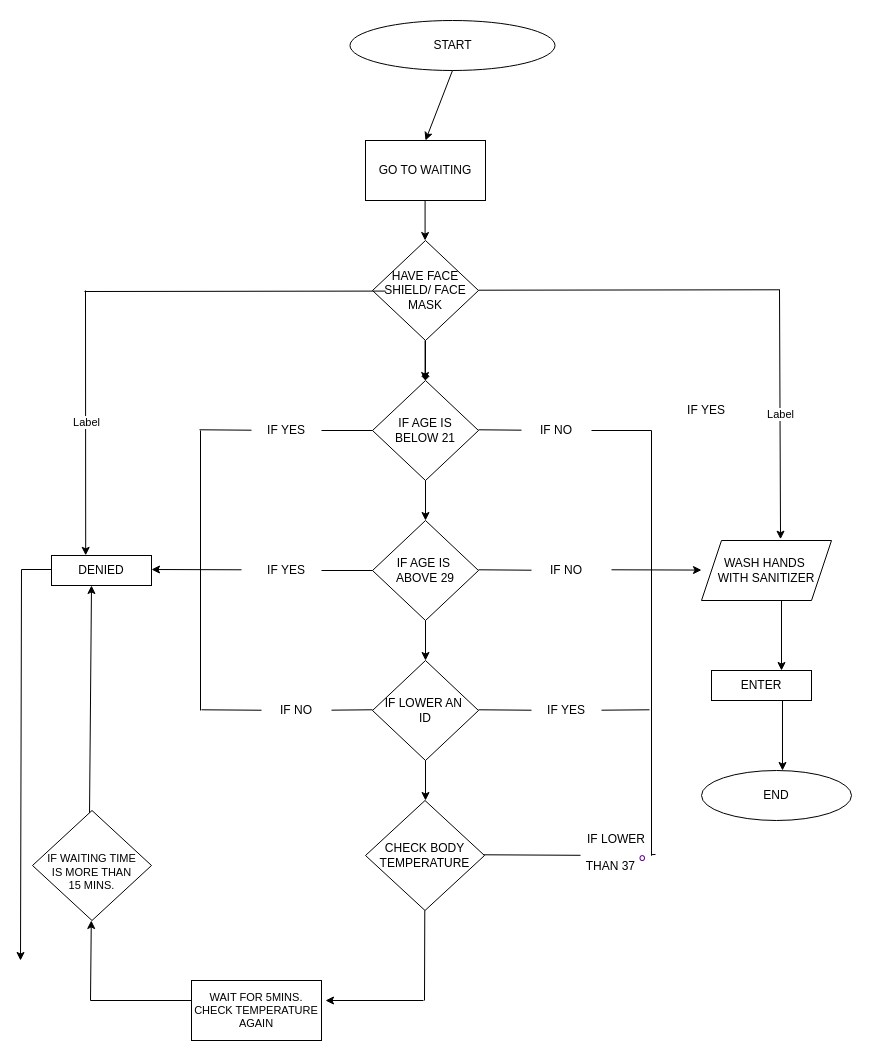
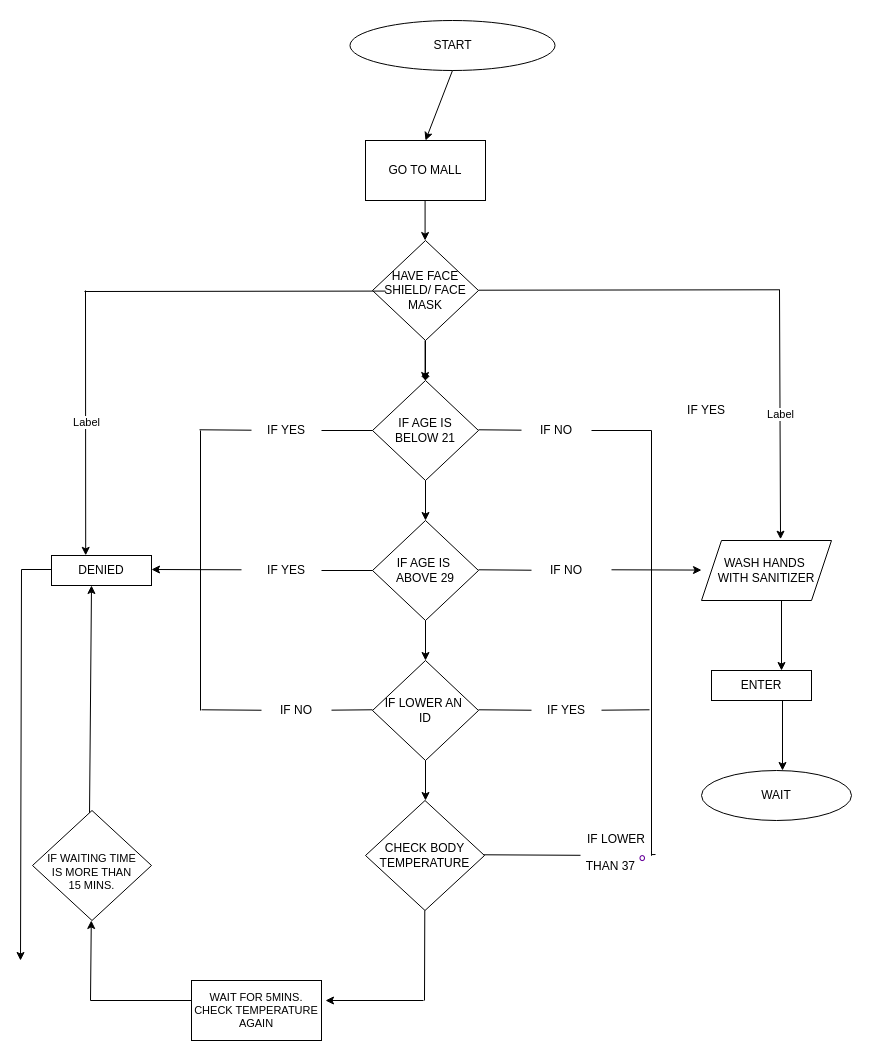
node "GO TO WAITING": label "GO TO WAITING" -> "GO TO MALL"
node "END": label "END" -> "WAIT"
